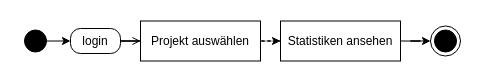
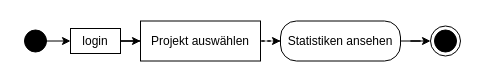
node "login": shape rounded rectangle -> rectangle
edge "login" -> "Projekt auswählen": arrowhead open -> classic
node "Statistiken ansehen": shape rectangle -> rounded rectangle
